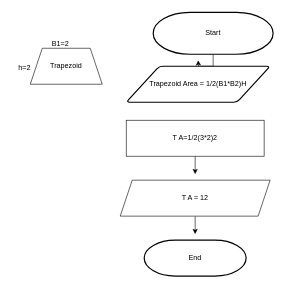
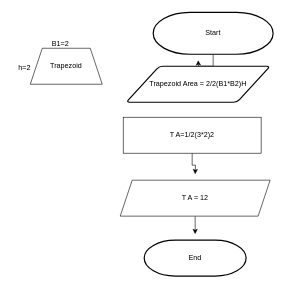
node "Trapezoid Area = 1/2(B1*B2)H": label "Trapezoid Area = 1/2(B1*B2)H" -> "Trapezoid Area = 2/2(B1*B2)H"
node "T A=1/2(3*2)2": moved (195, 138) -> (192, 135)
